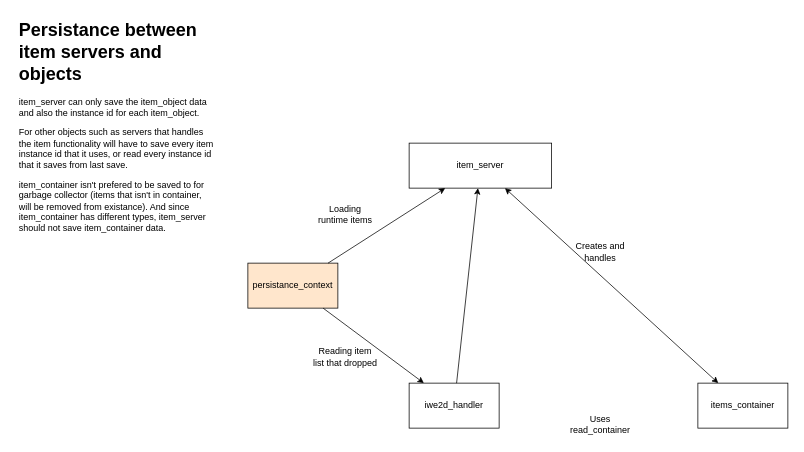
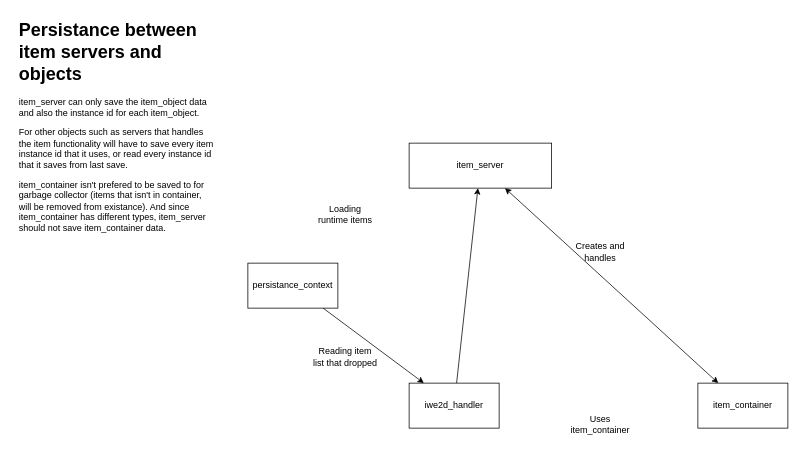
edge "persistance_context" -> "item_server": removed
node "persistance_context": fillcolor #ffe6cc -> #ffffff
node "items_container": label "items_container" -> "item_container"
node "Uses read_container": label "Uses read_container" -> "Uses item_container"
